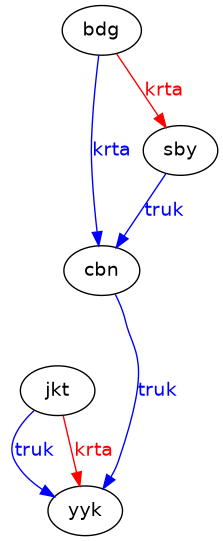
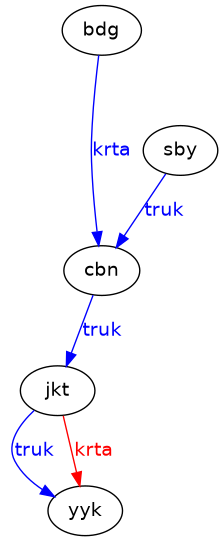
edge "bdg" -> "sby": removed, label "krta"
edge "cbn" -> "yyk": now "cbn" -> "jkt"
